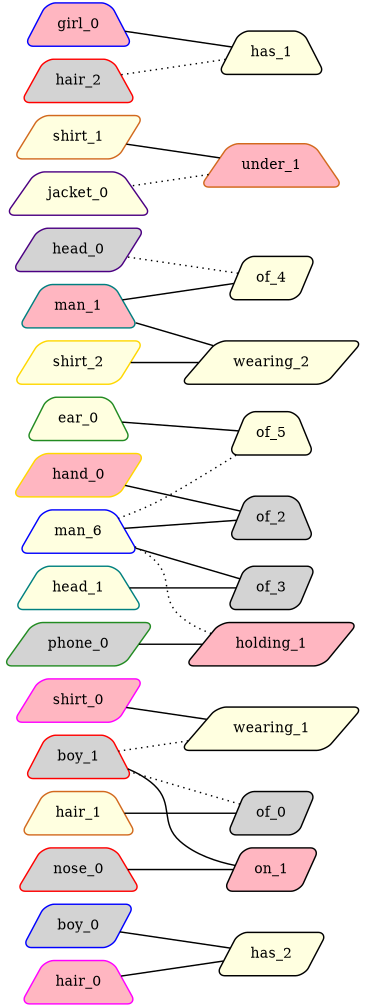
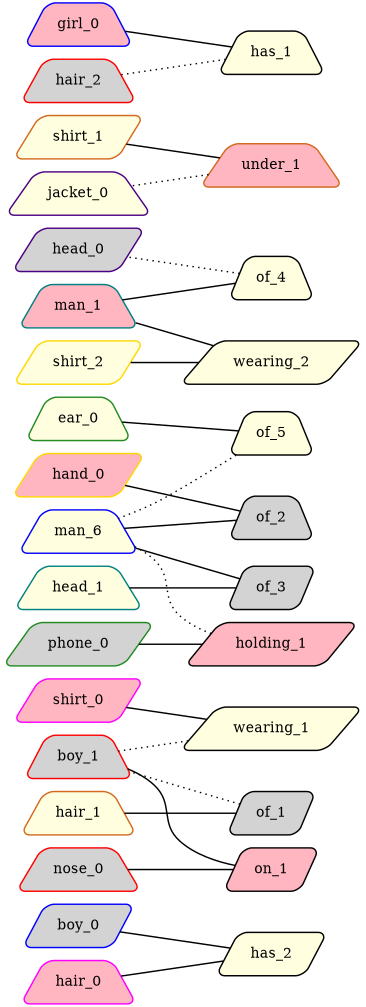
node "of_4": shape parallelogram -> trapezium
node "of_0": label "of_0" -> "of_1"
